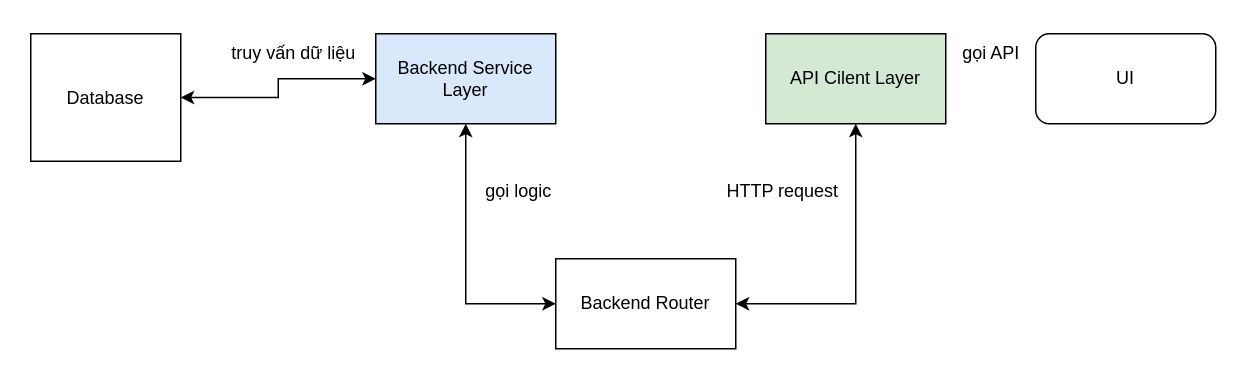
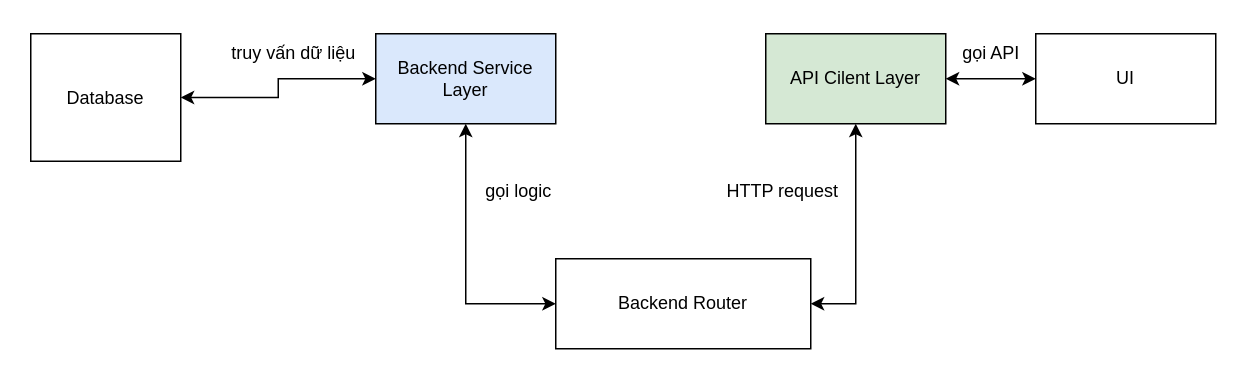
edge "API Cilent Layer" -- "UI": added
node "UI": shape rounded rectangle -> rectangle
node "Backend Router": size 180x90 -> 255x90
